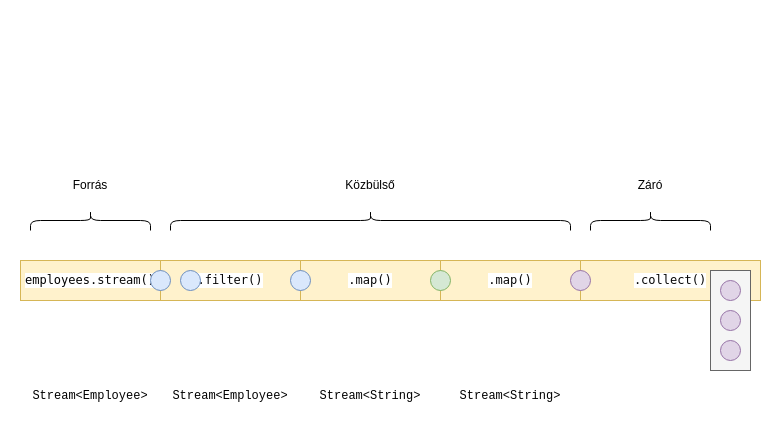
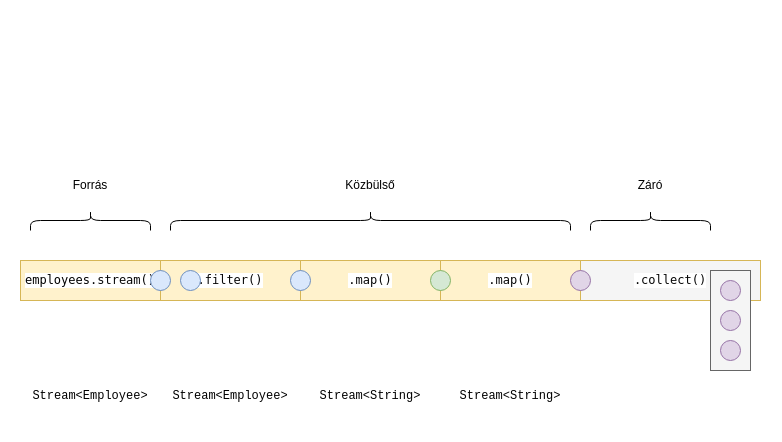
node ".collect()": fillcolor #fff2cc -> #f5f5f5
